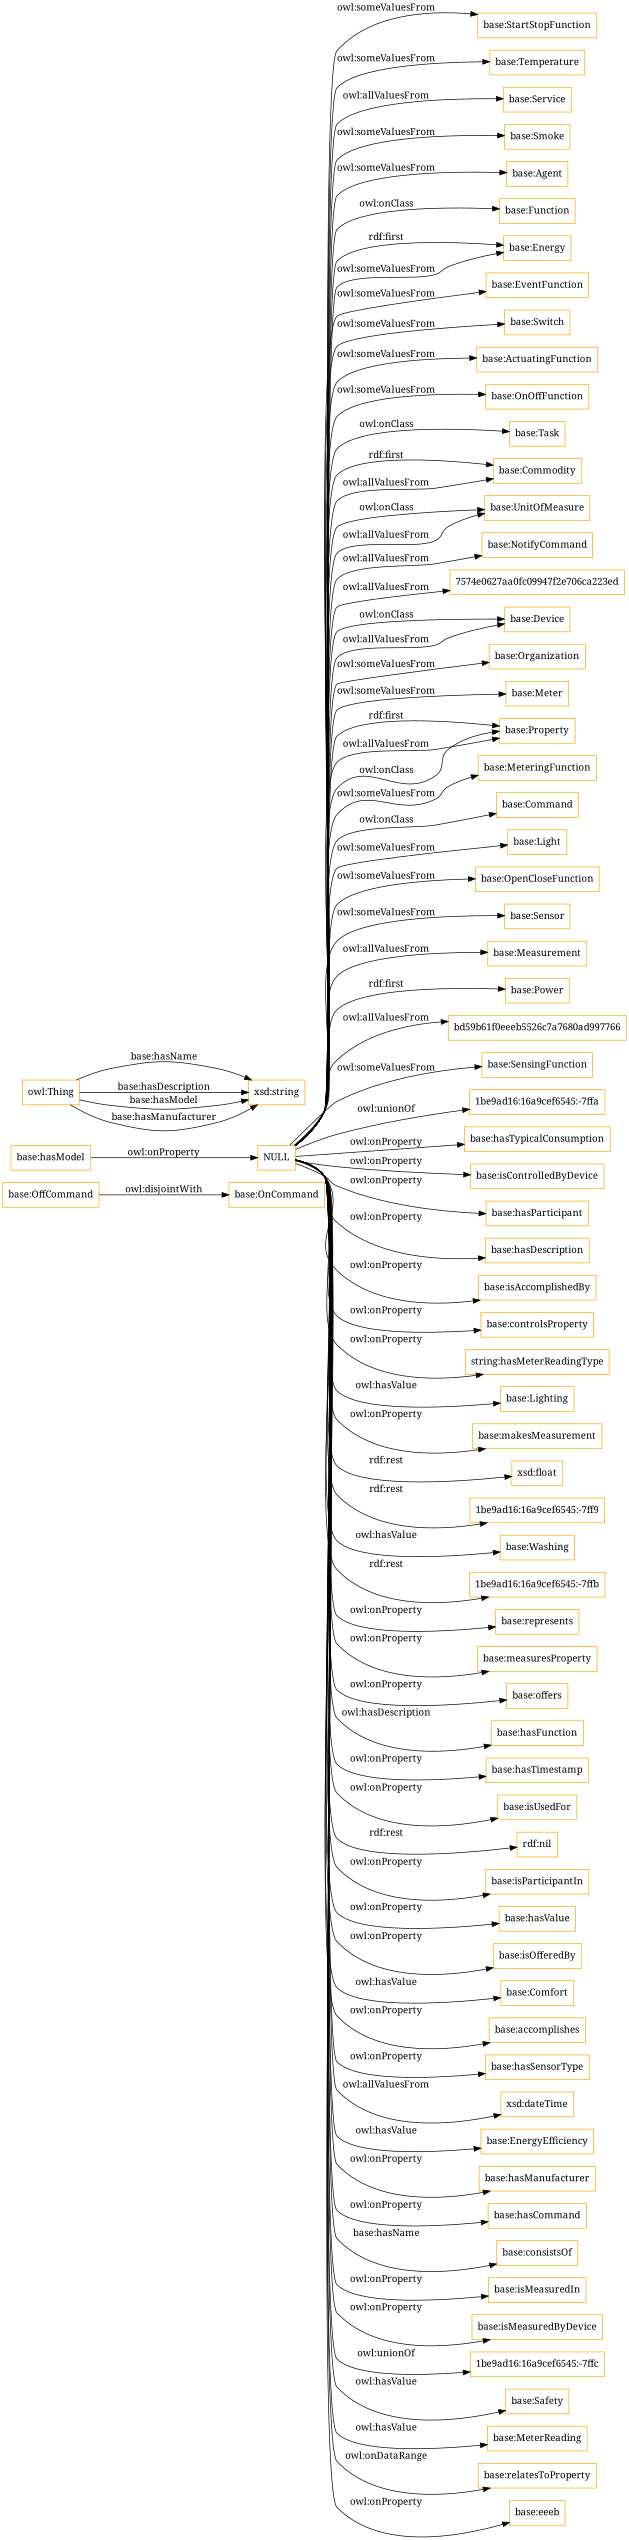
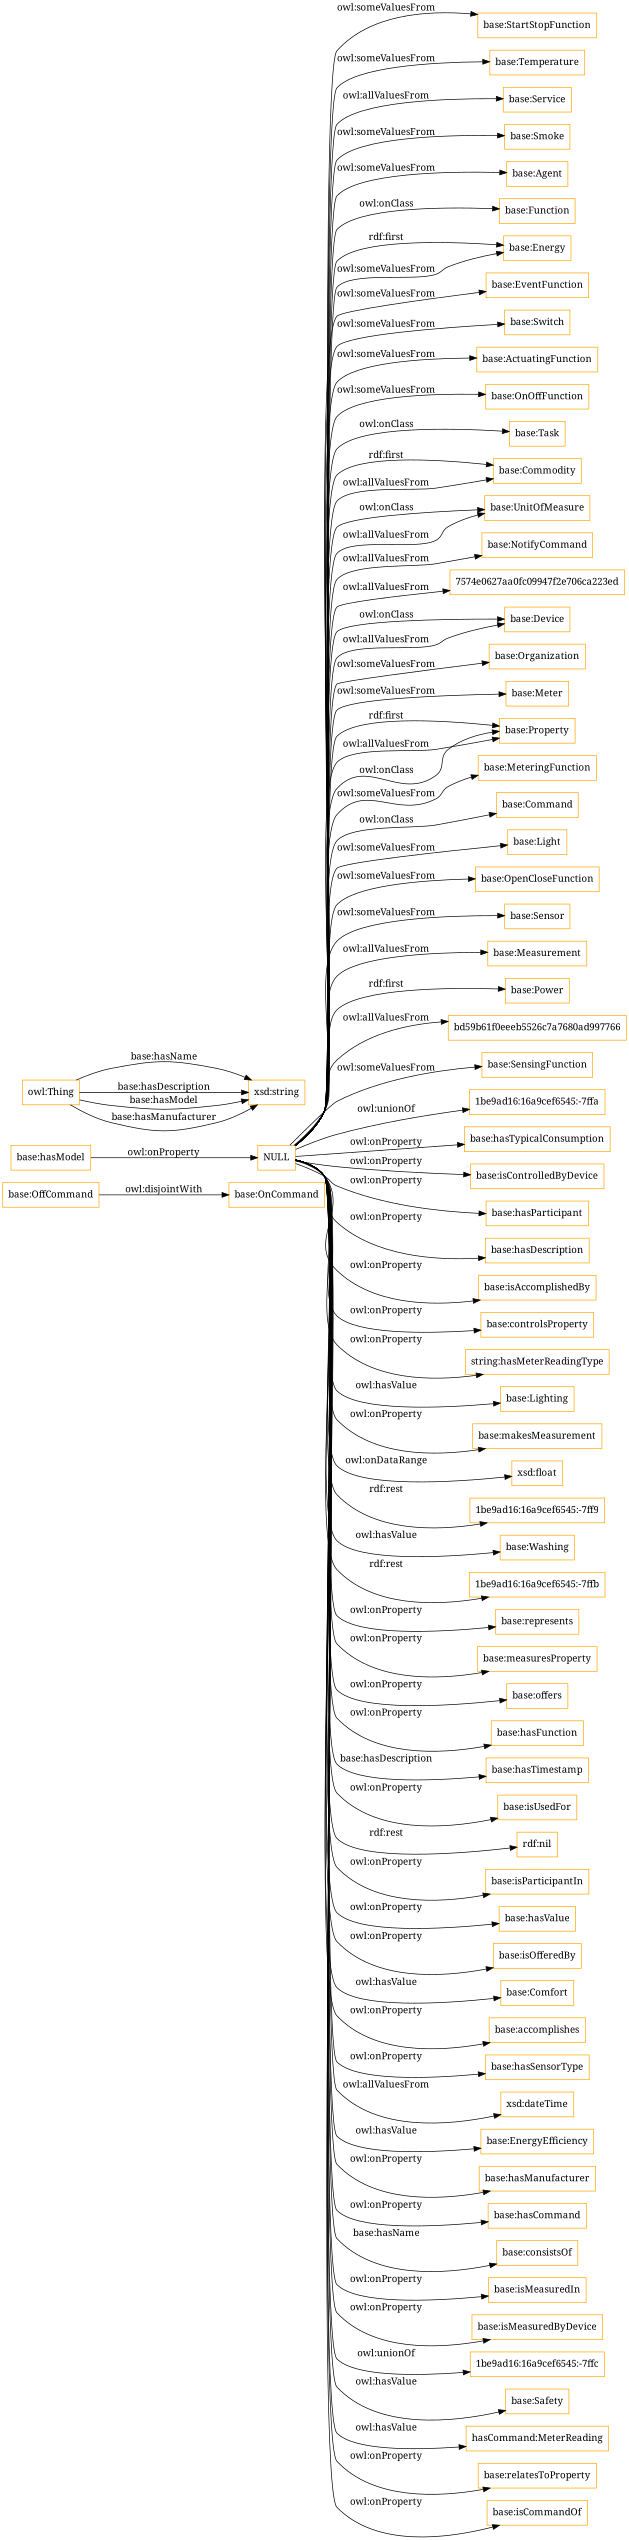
edge "NULL" -> "xsd:float": label "rdf:rest" -> "owl:onDataRange"
edge "NULL" -> "base:hasFunction": label "owl:hasDescription" -> "owl:onProperty"
edge "NULL" -> "base:hasTimestamp": label "owl:onProperty" -> "base:hasDescription"
node "base:MeterReading": label "base:MeterReading" -> "hasCommand:MeterReading"
edge "NULL" -> "base:relatesToProperty": label "owl:onDataRange" -> "owl:onProperty"
node "base:eeeb": label "base:eeeb" -> "base:isCommandOf"
